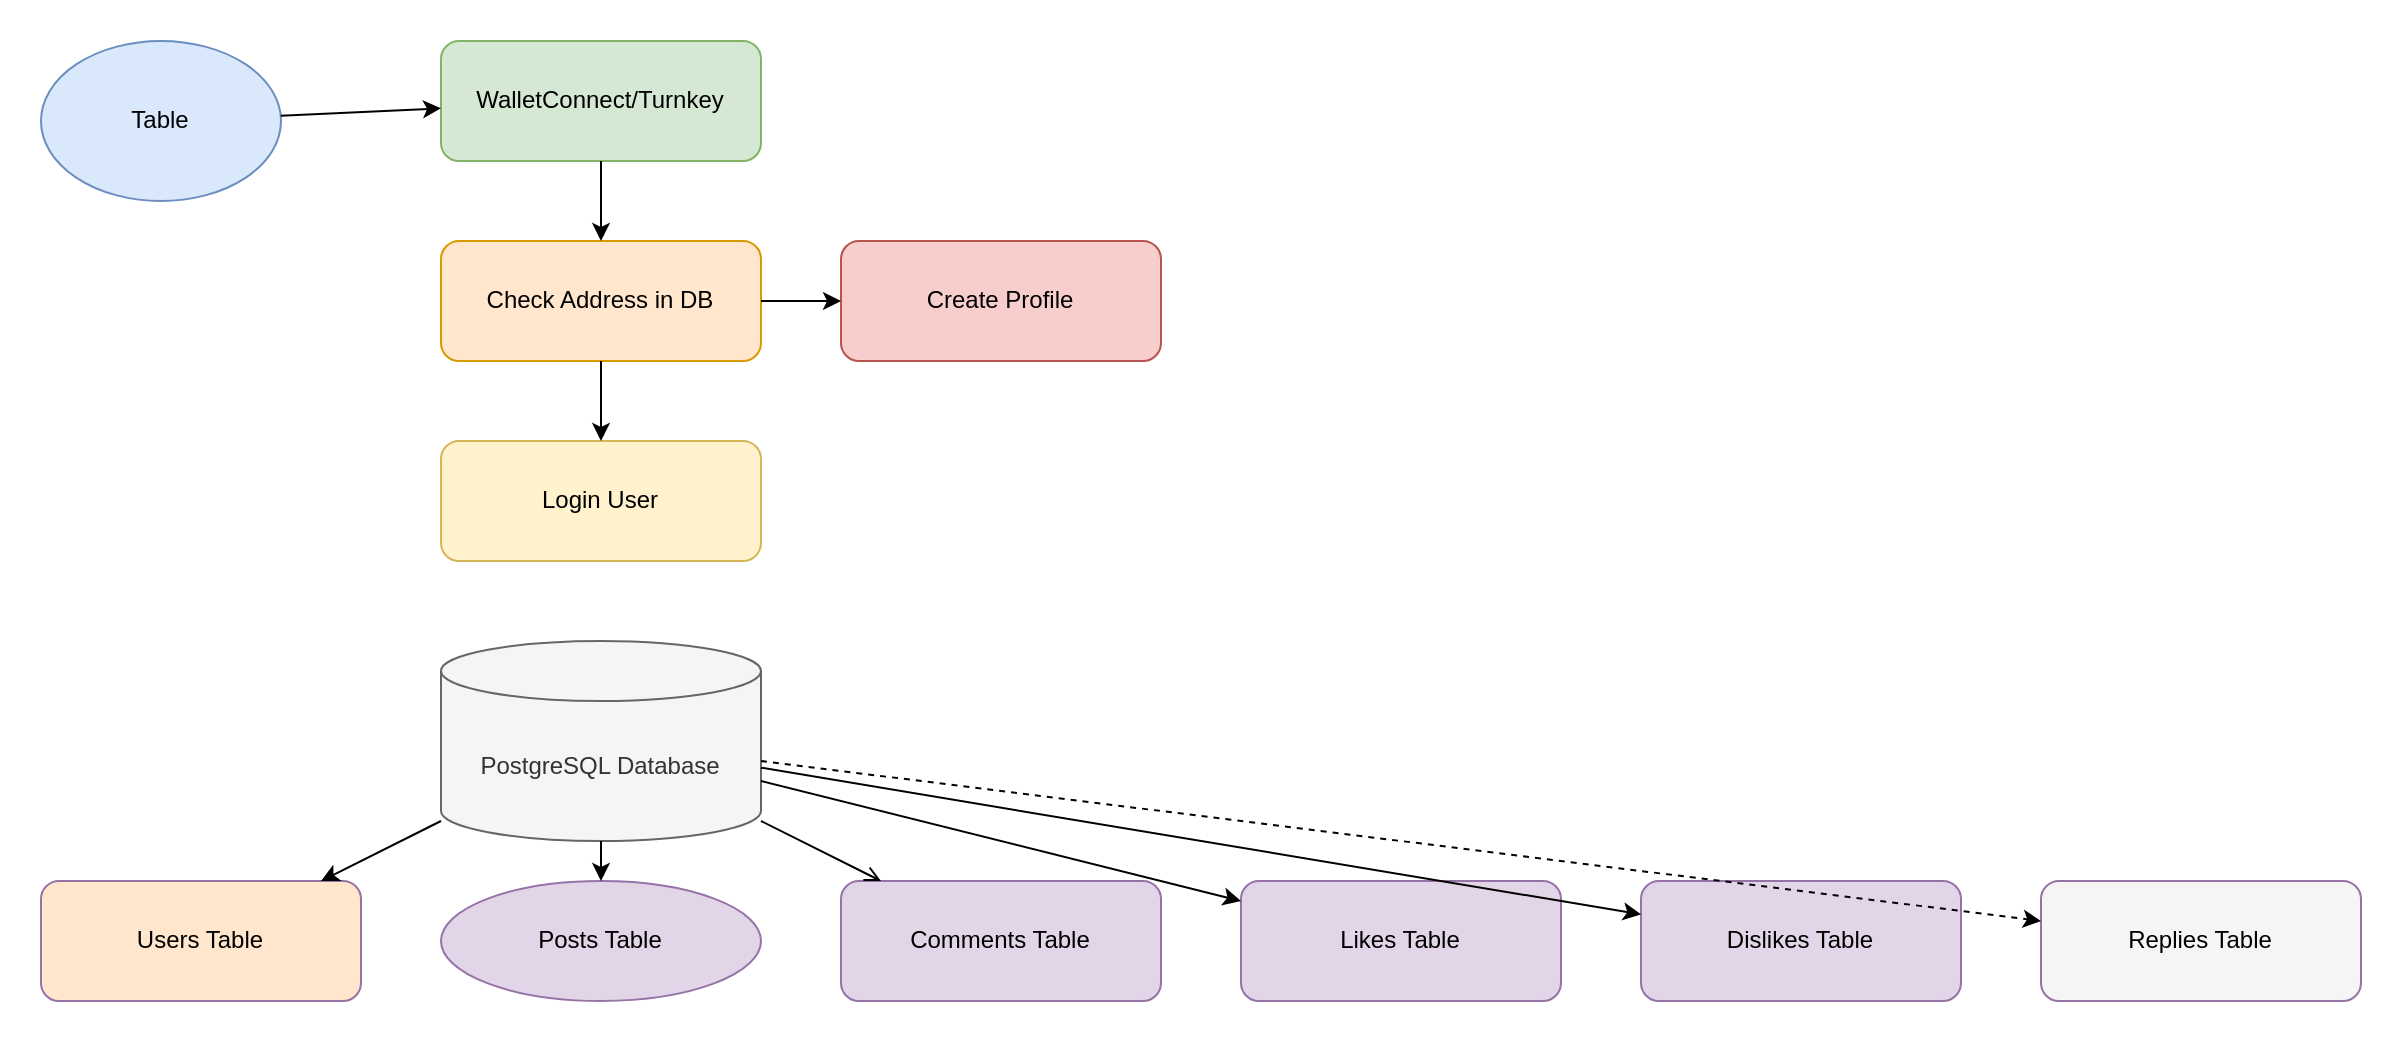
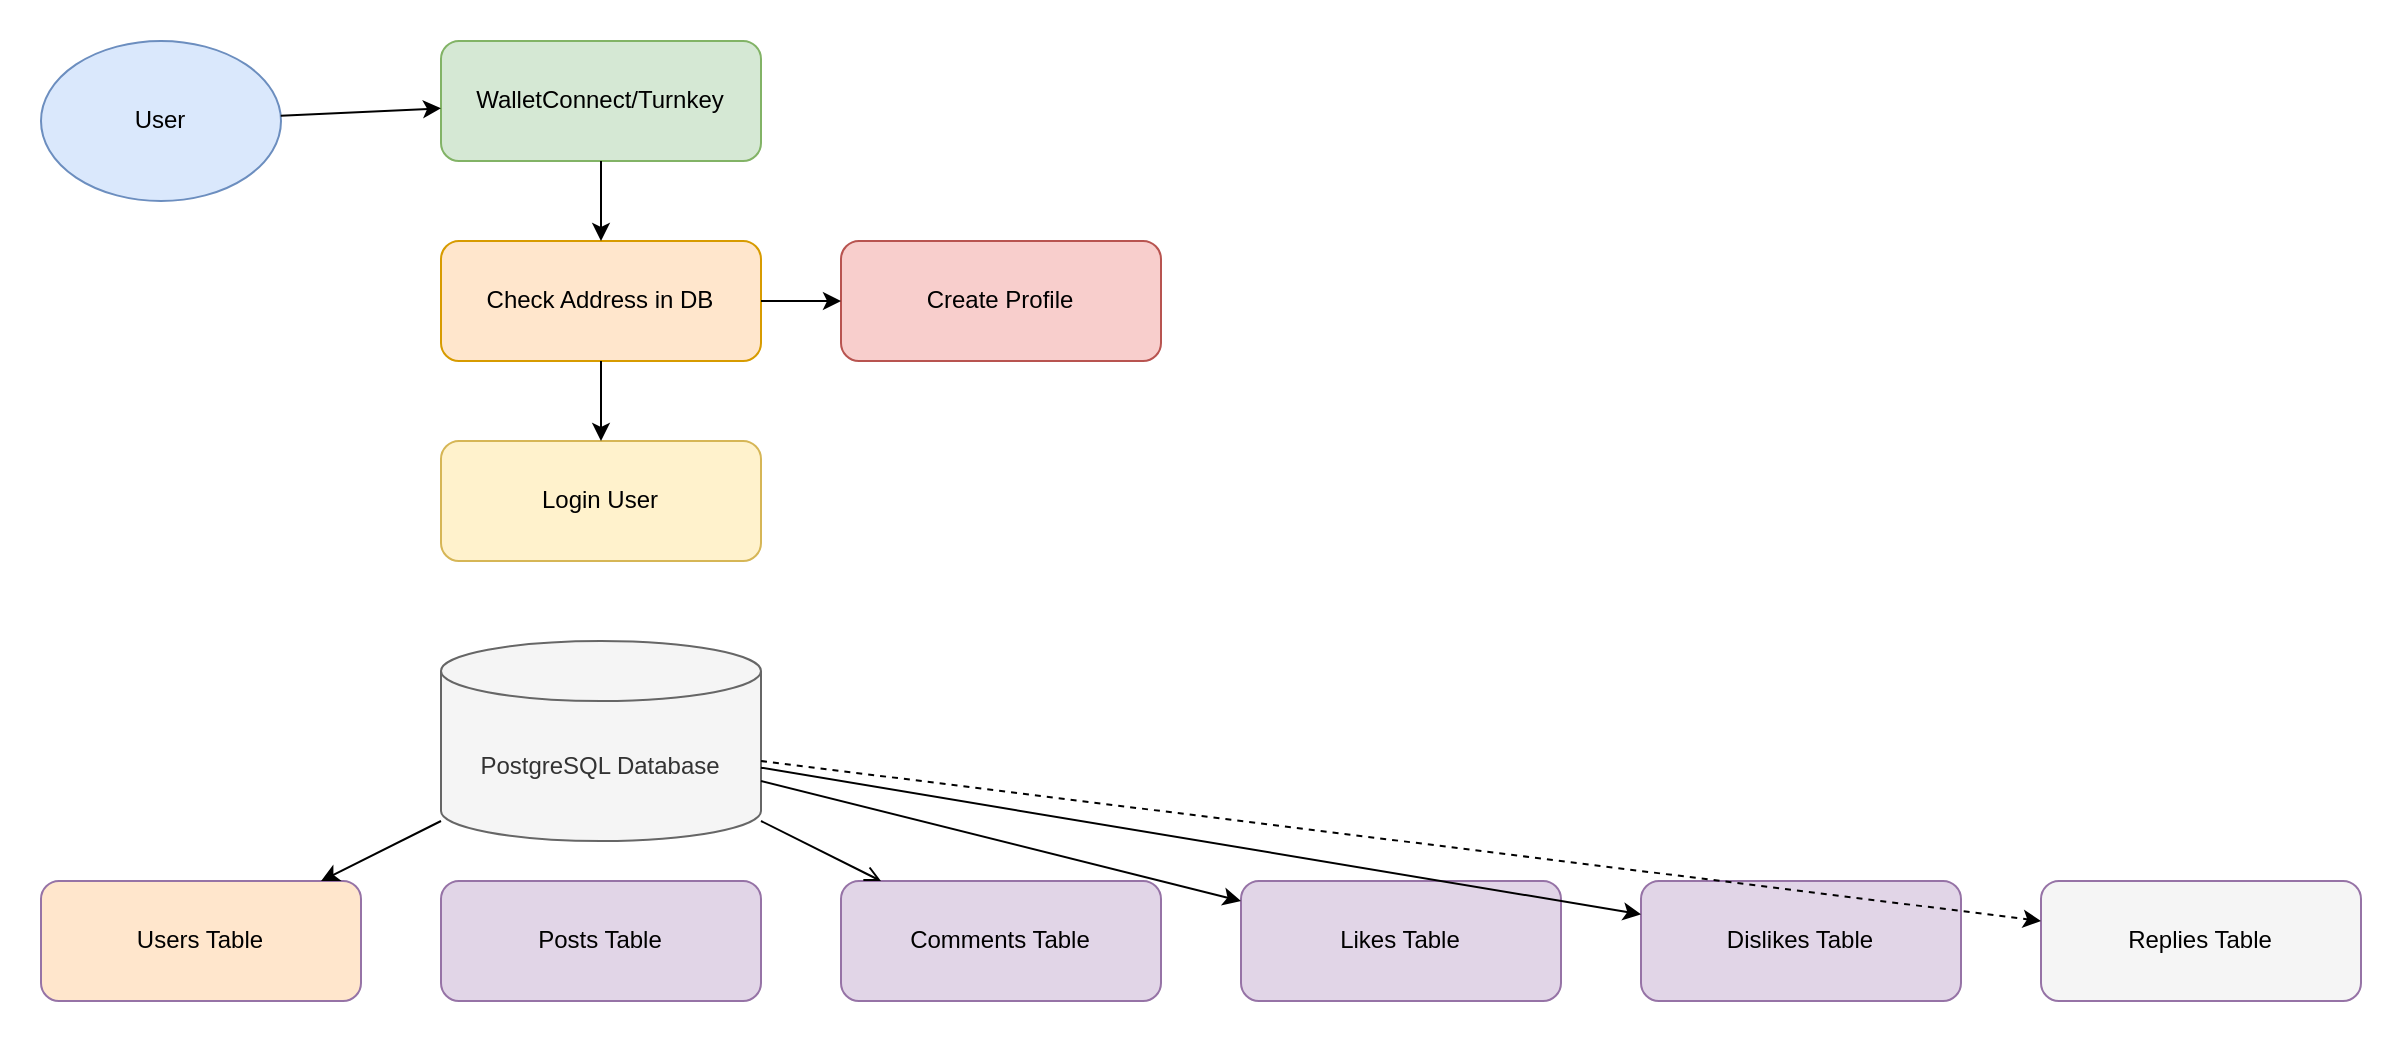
node "Table": label "Table" -> "User"
edge "PostgreSQL Database" -> "Posts Table": removed
node "Posts Table": shape ellipse -> rounded rectangle
